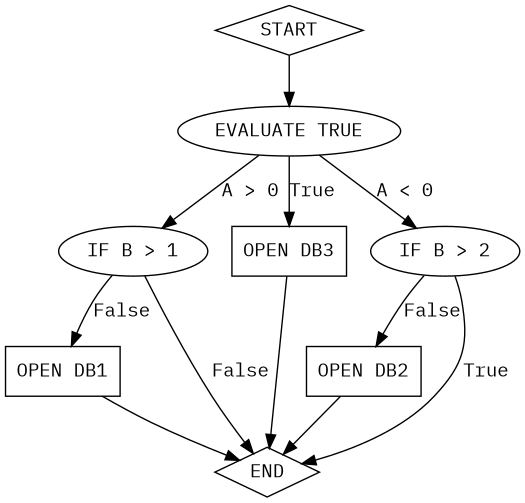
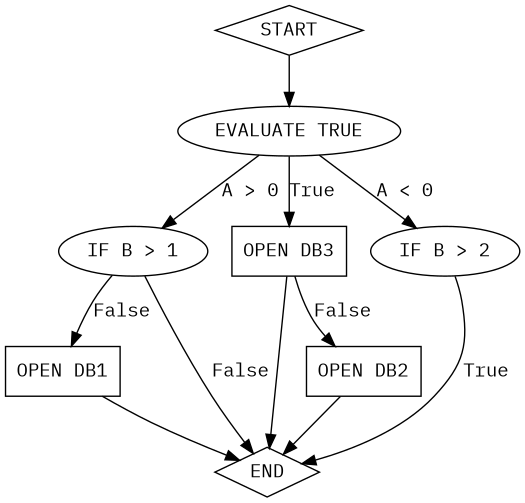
edge "IF B > 2" -> "OPEN DB2": now "OPEN DB3" -> "OPEN DB2"
